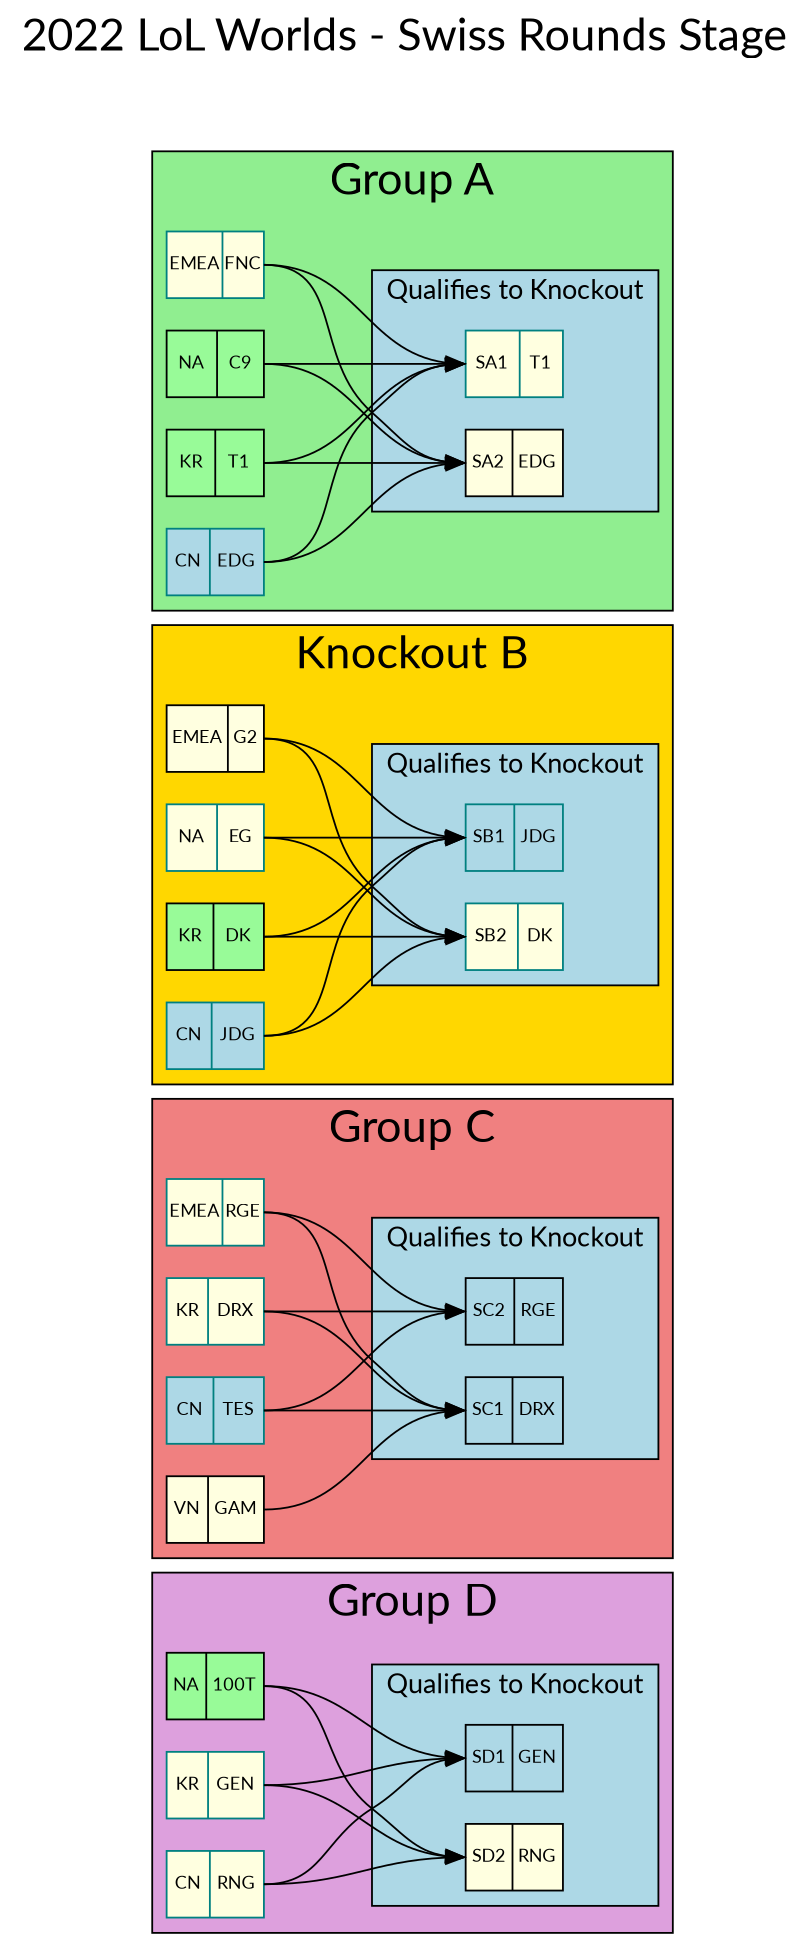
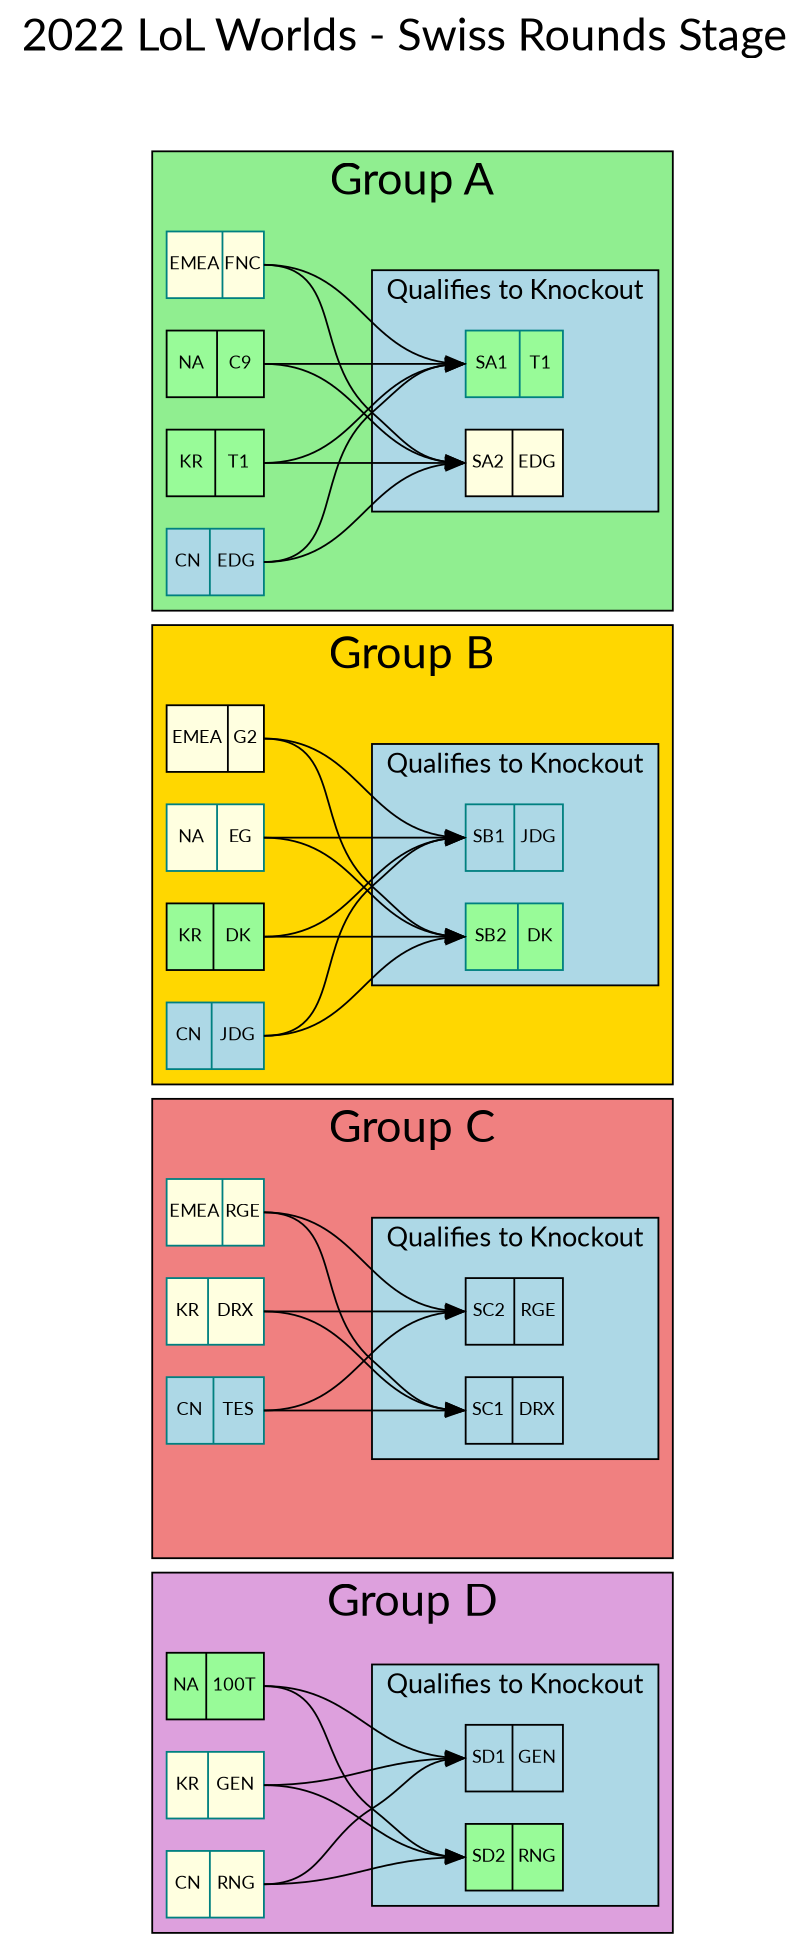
node "SA1": fillcolor lightyellow -> palegreen
cluster "Knockout B": label "Knockout B" -> "Group B"
node "SB2": fillcolor lightyellow -> palegreen
node "VN": removed
node "SD2": fillcolor lightyellow -> palegreen
